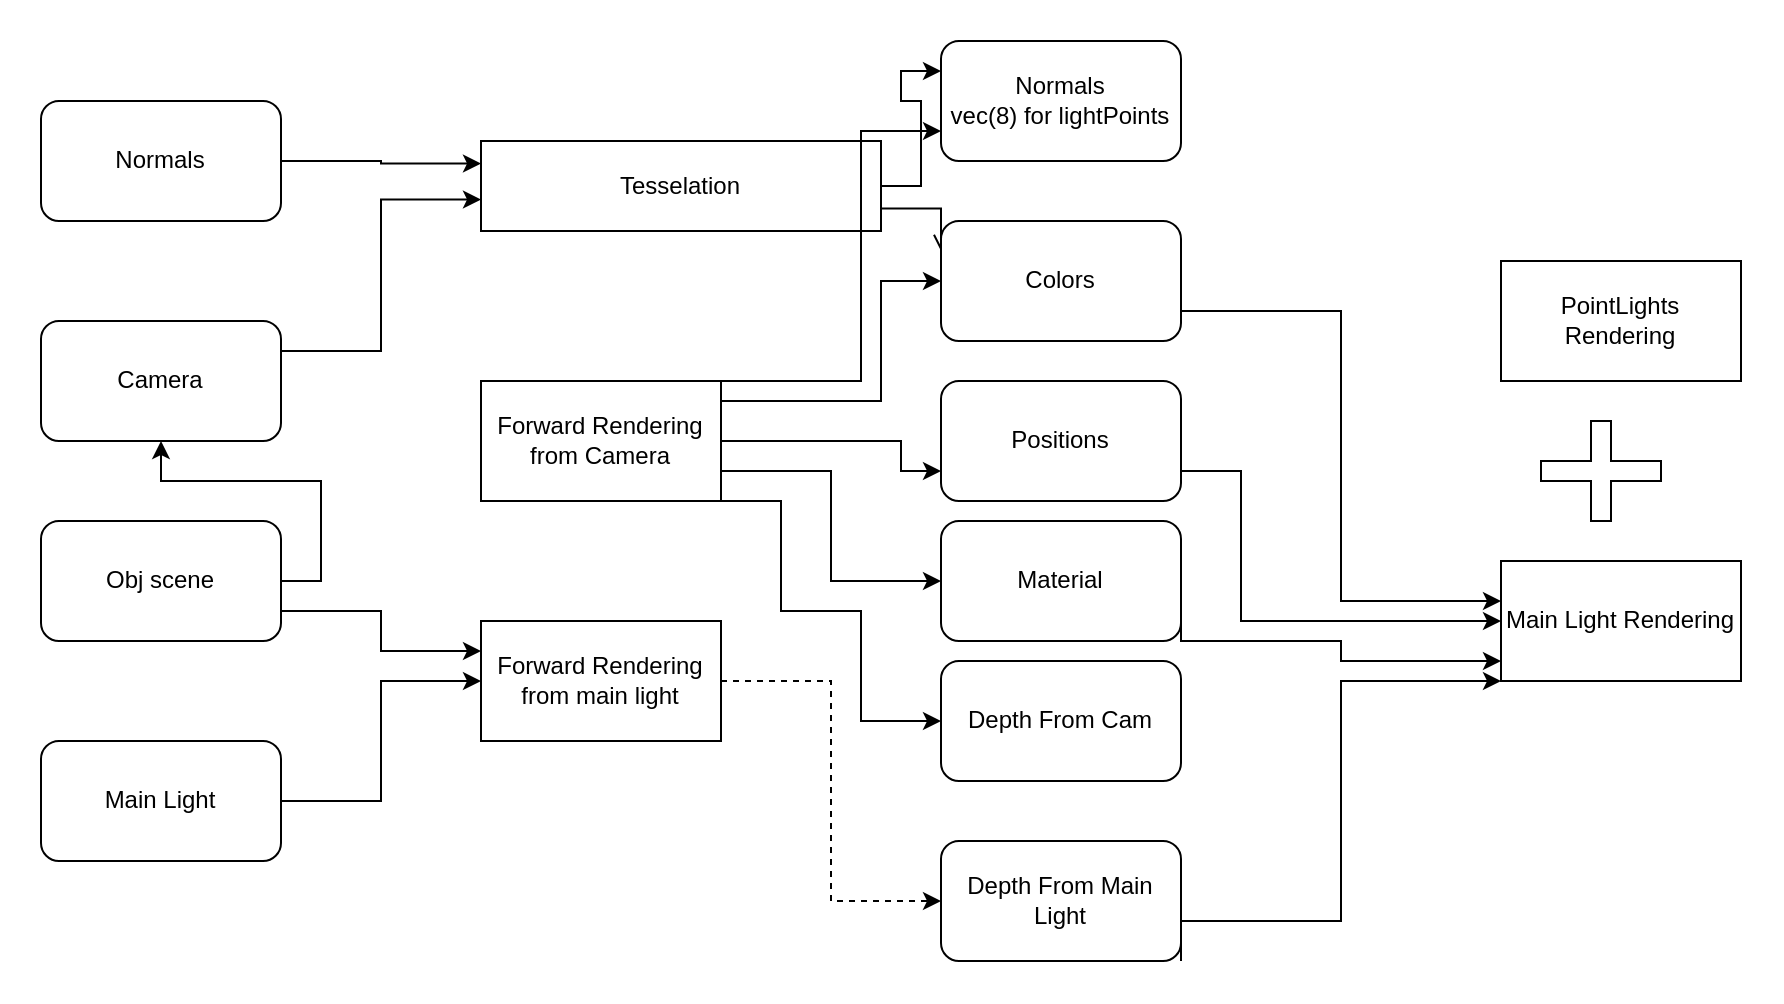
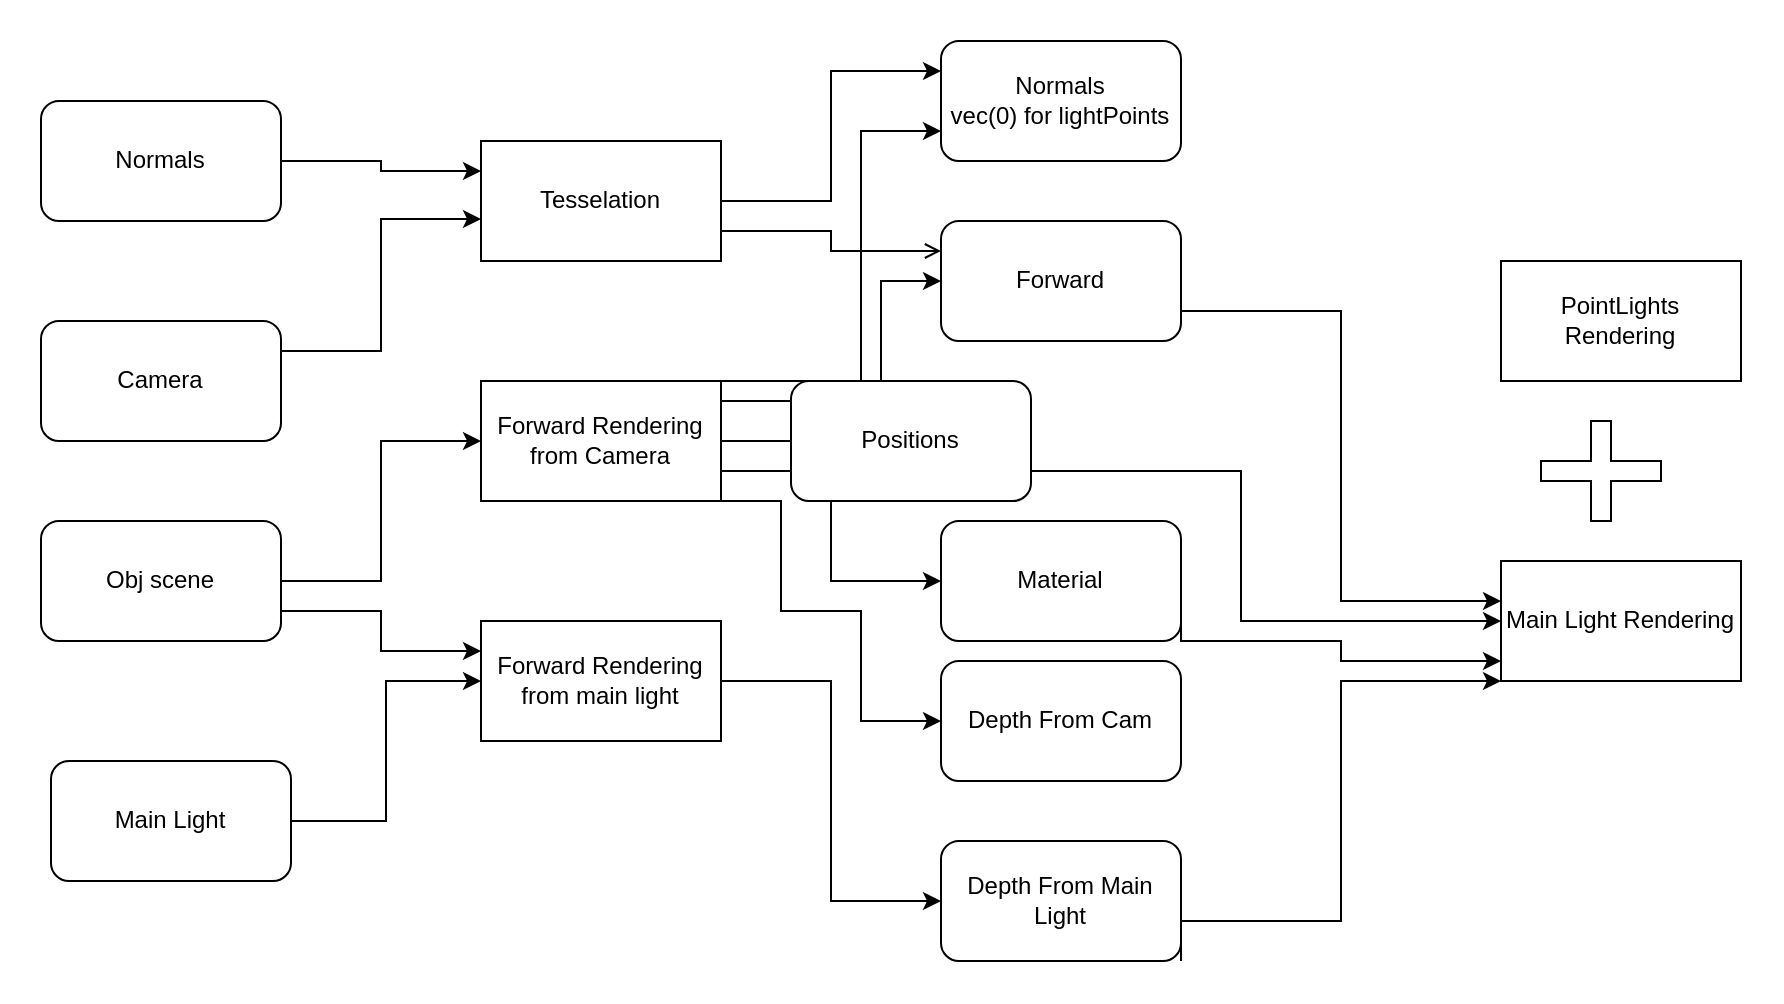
node "Normals vec(8) for lightPoints": label "Normals vec(8) for lightPoints" -> "Normals vec(0) for lightPoints"
node "Tesselation": size 400x90 -> 240x120
node "Colors": label "Colors" -> "Forward"
node "Positions": moved (1061, 441) -> (911, 441)
edge "Obj scene" -> "Camera": now "Obj scene" -> "Forward Rendering from Camera"
edge "Forward Rendering from main light" -> "Depth From Main Light": style dashed -> solid
node "Main Light": moved (161, 801) -> (171, 821)
